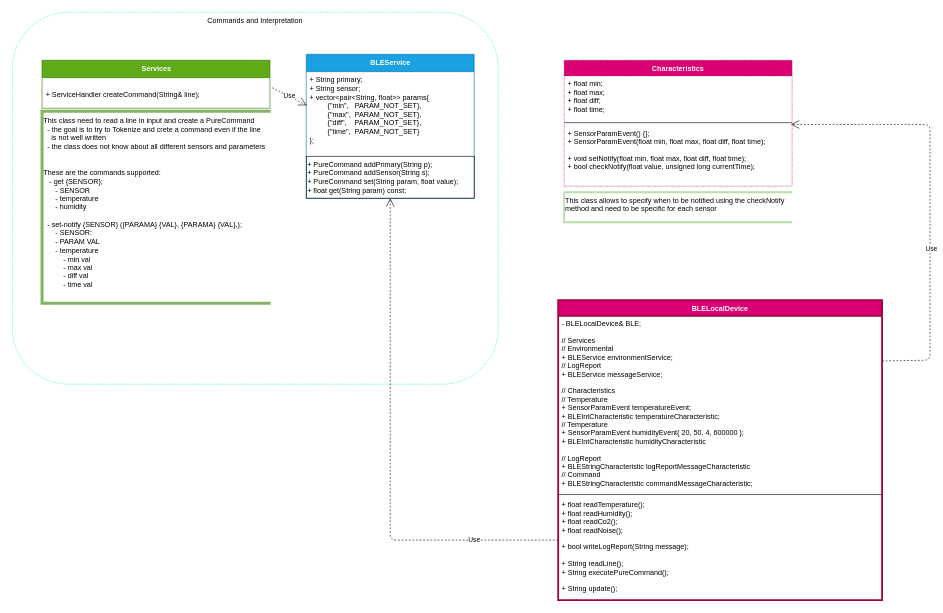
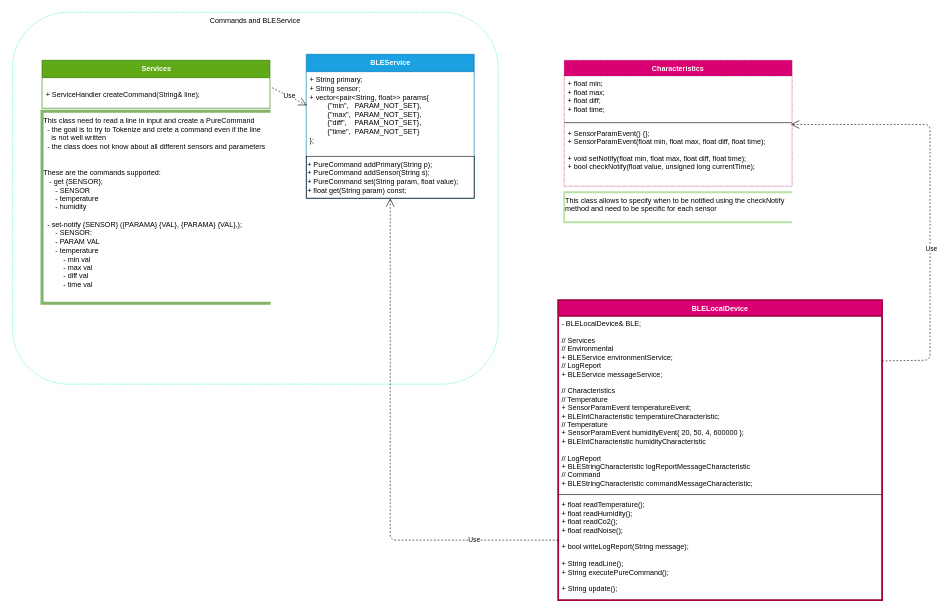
node "Commands and Interpretation": label "Commands and Interpretation" -> "Commands and BLEService"
